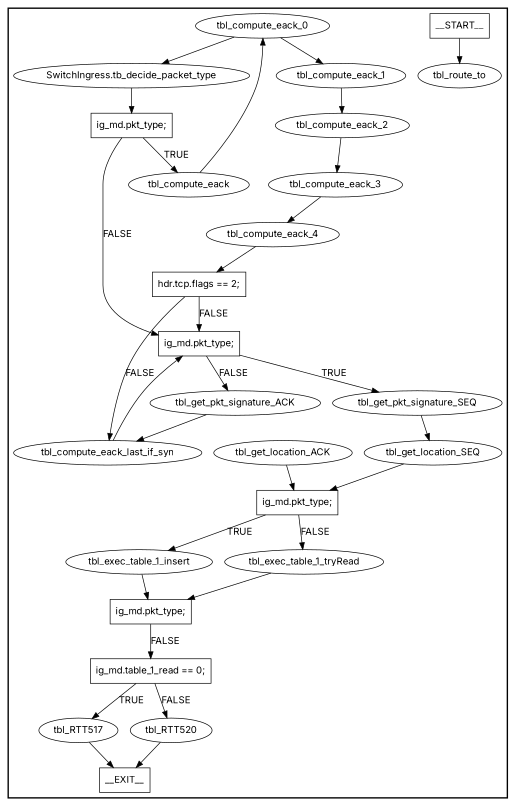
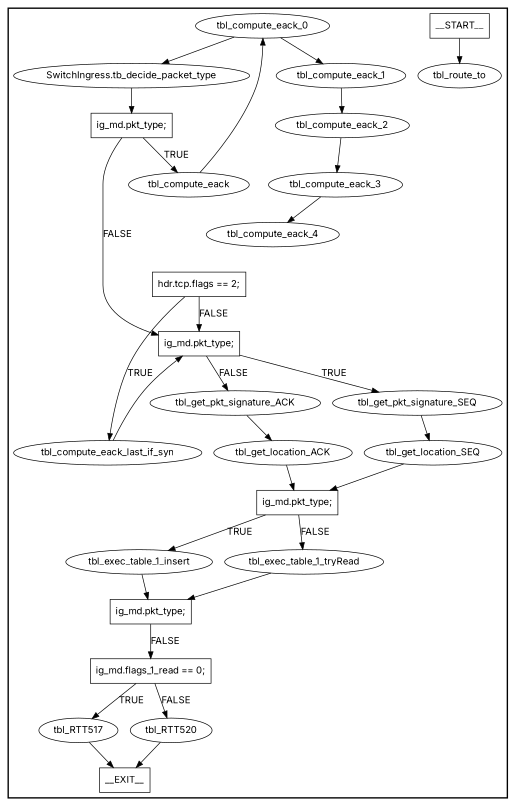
edge "tbl_compute_eack_4" -> "hdr.tcp.flags == 2;": removed
edge "hdr.tcp.flags == 2;" -> "tbl_compute_eack_last_if_syn": label "FALSE" -> "TRUE"
edge "tbl_get_pkt_signature_ACK" -> "tbl_compute_eack_last_if_syn": now "tbl_get_pkt_signature_ACK" -> "tbl_get_location_ACK"
node "ig_md.table_1_read == 0;": label "ig_md.table_1_read == 0;" -> "ig_md.flags_1_read == 0;"
